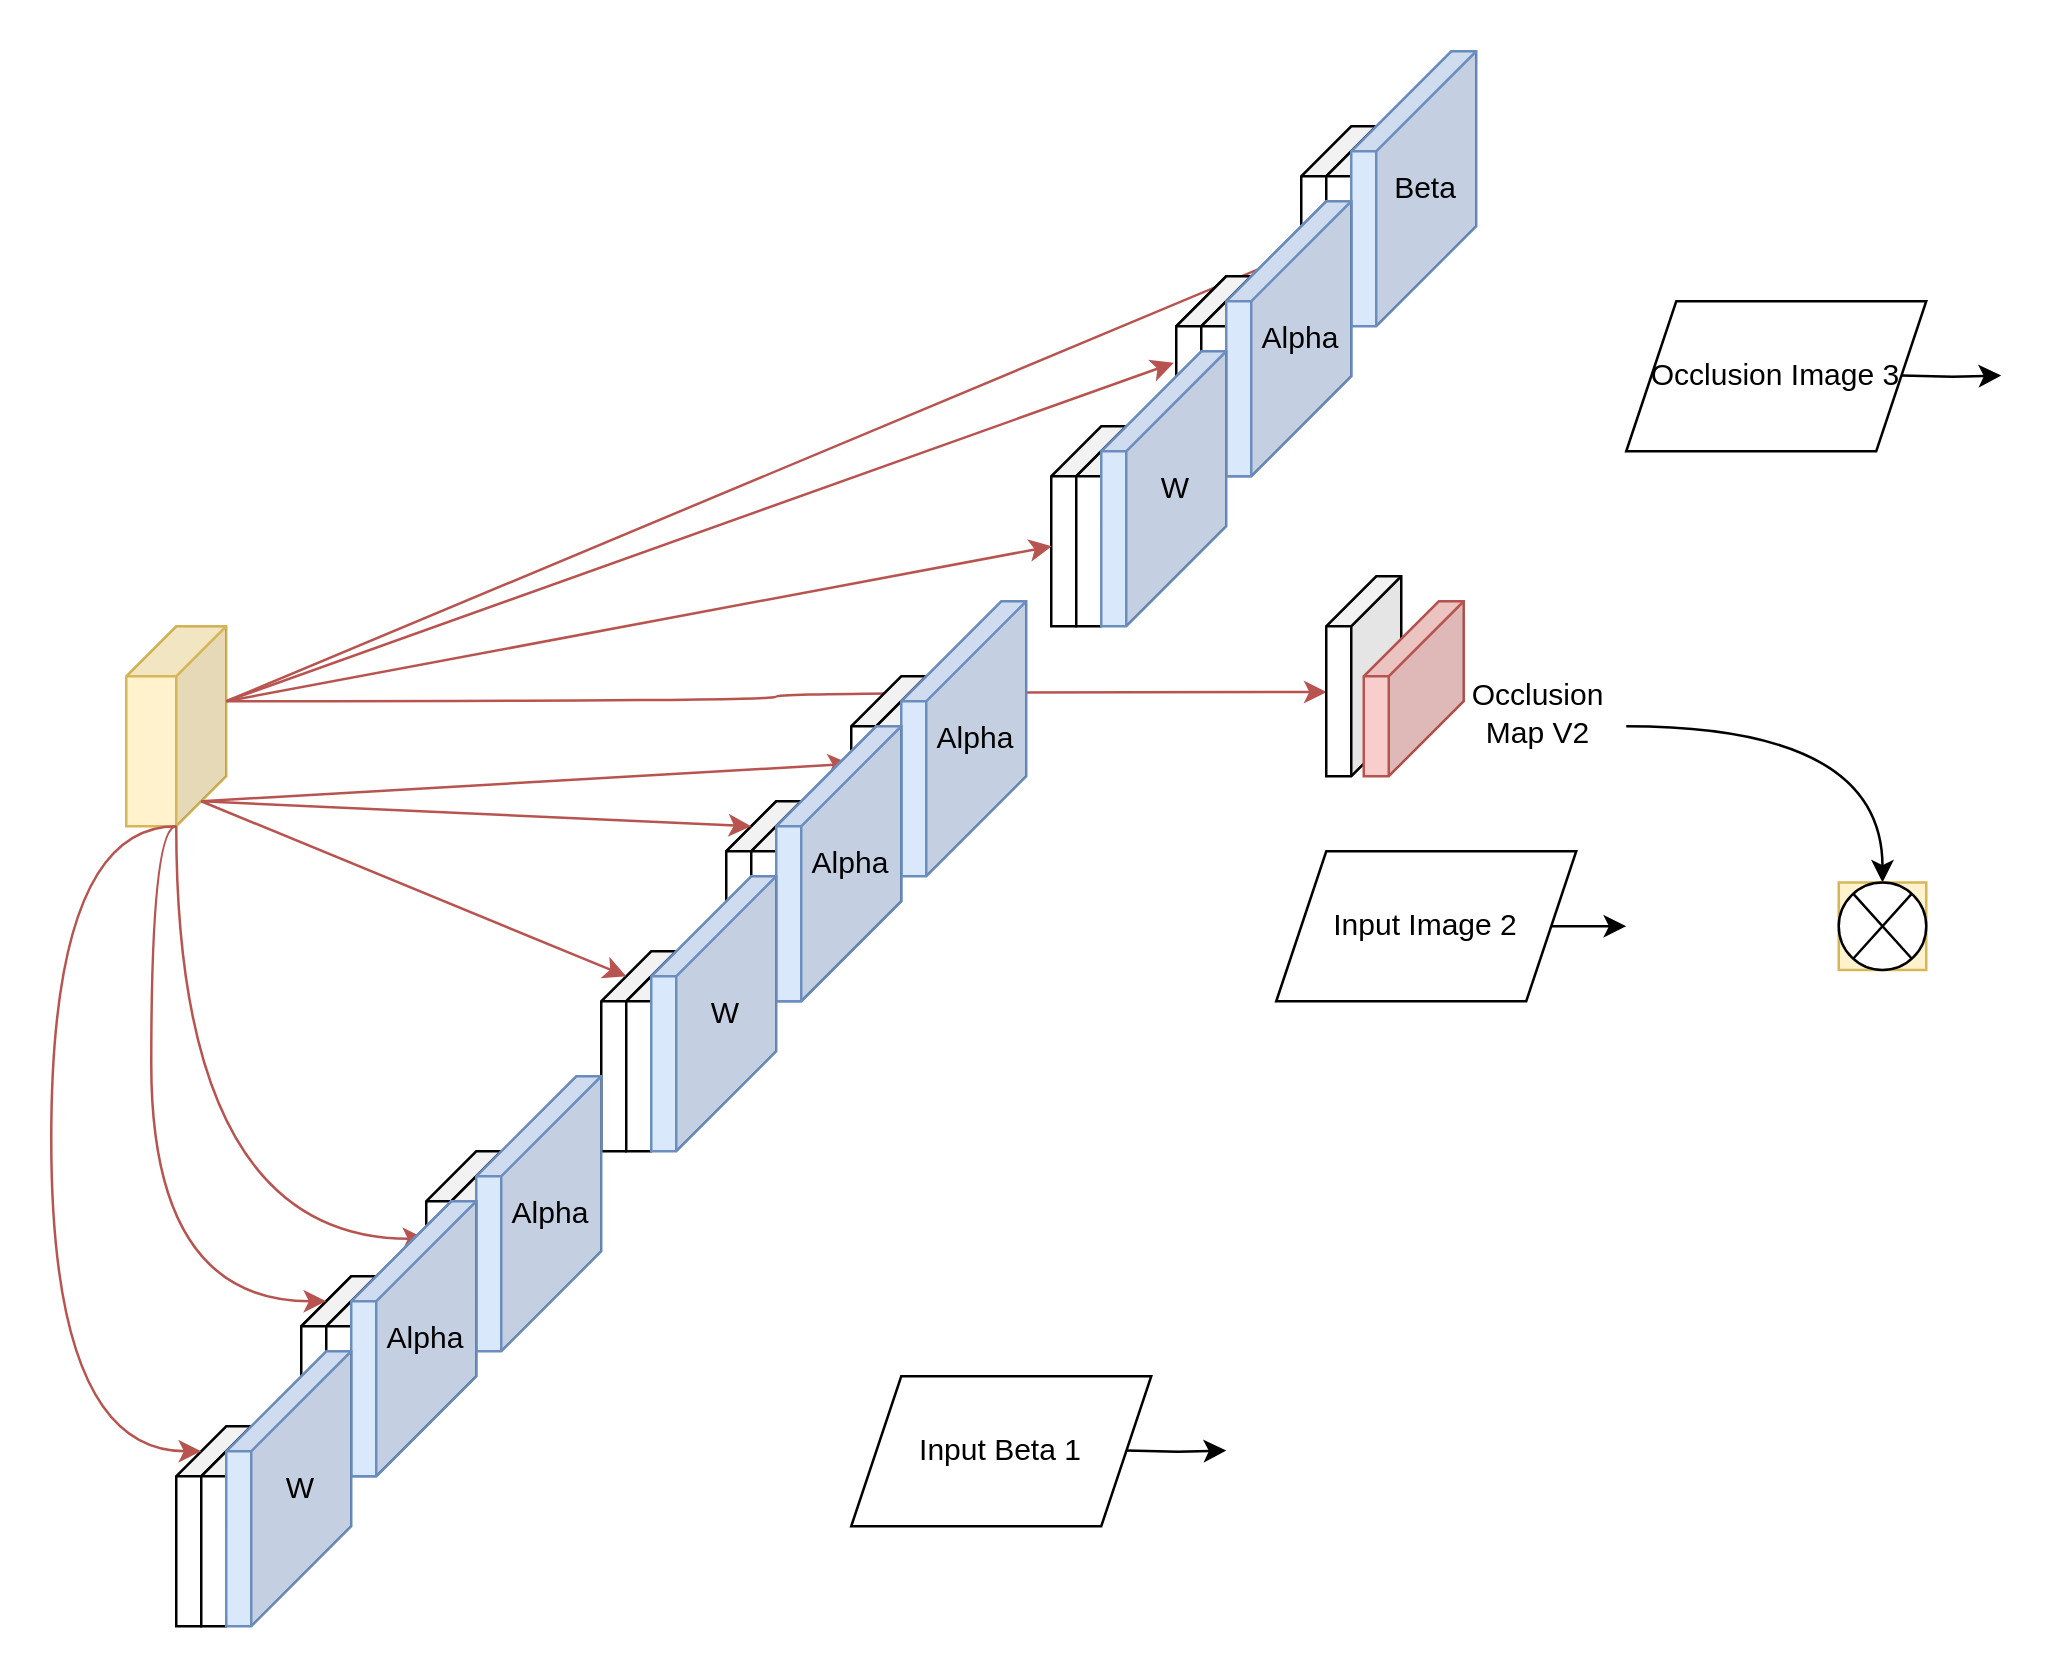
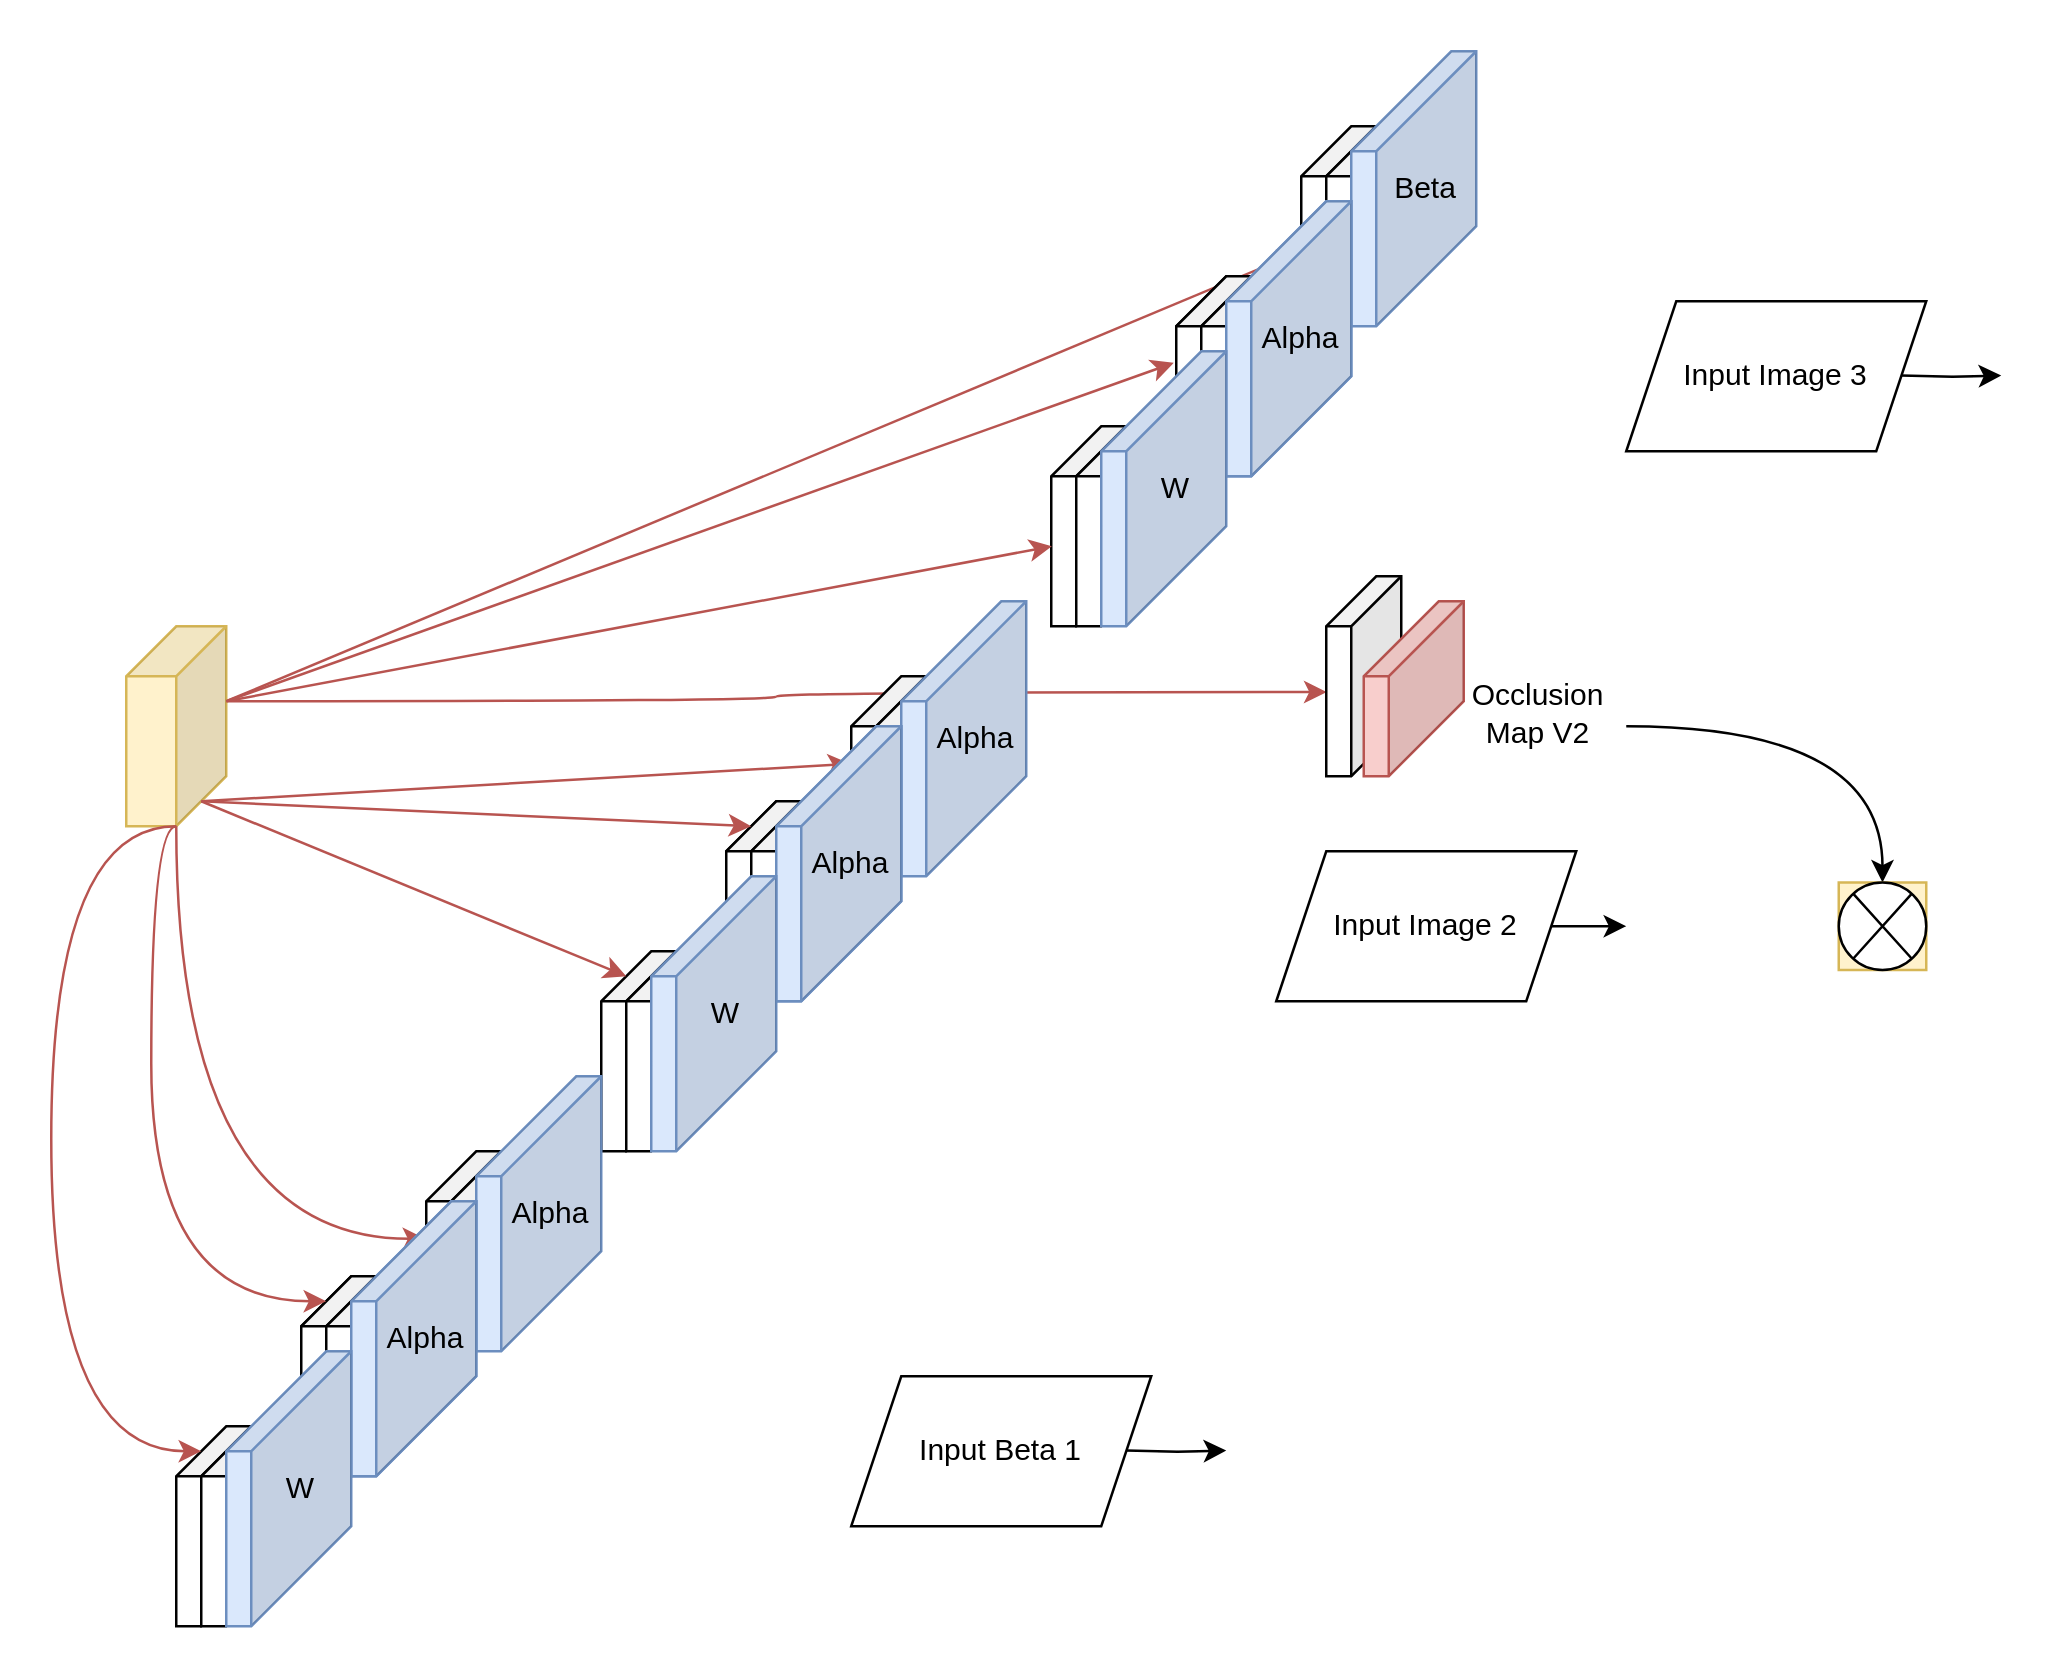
node "Occlusion Image 3": label "Occlusion Image 3" -> "Input Image 3"
